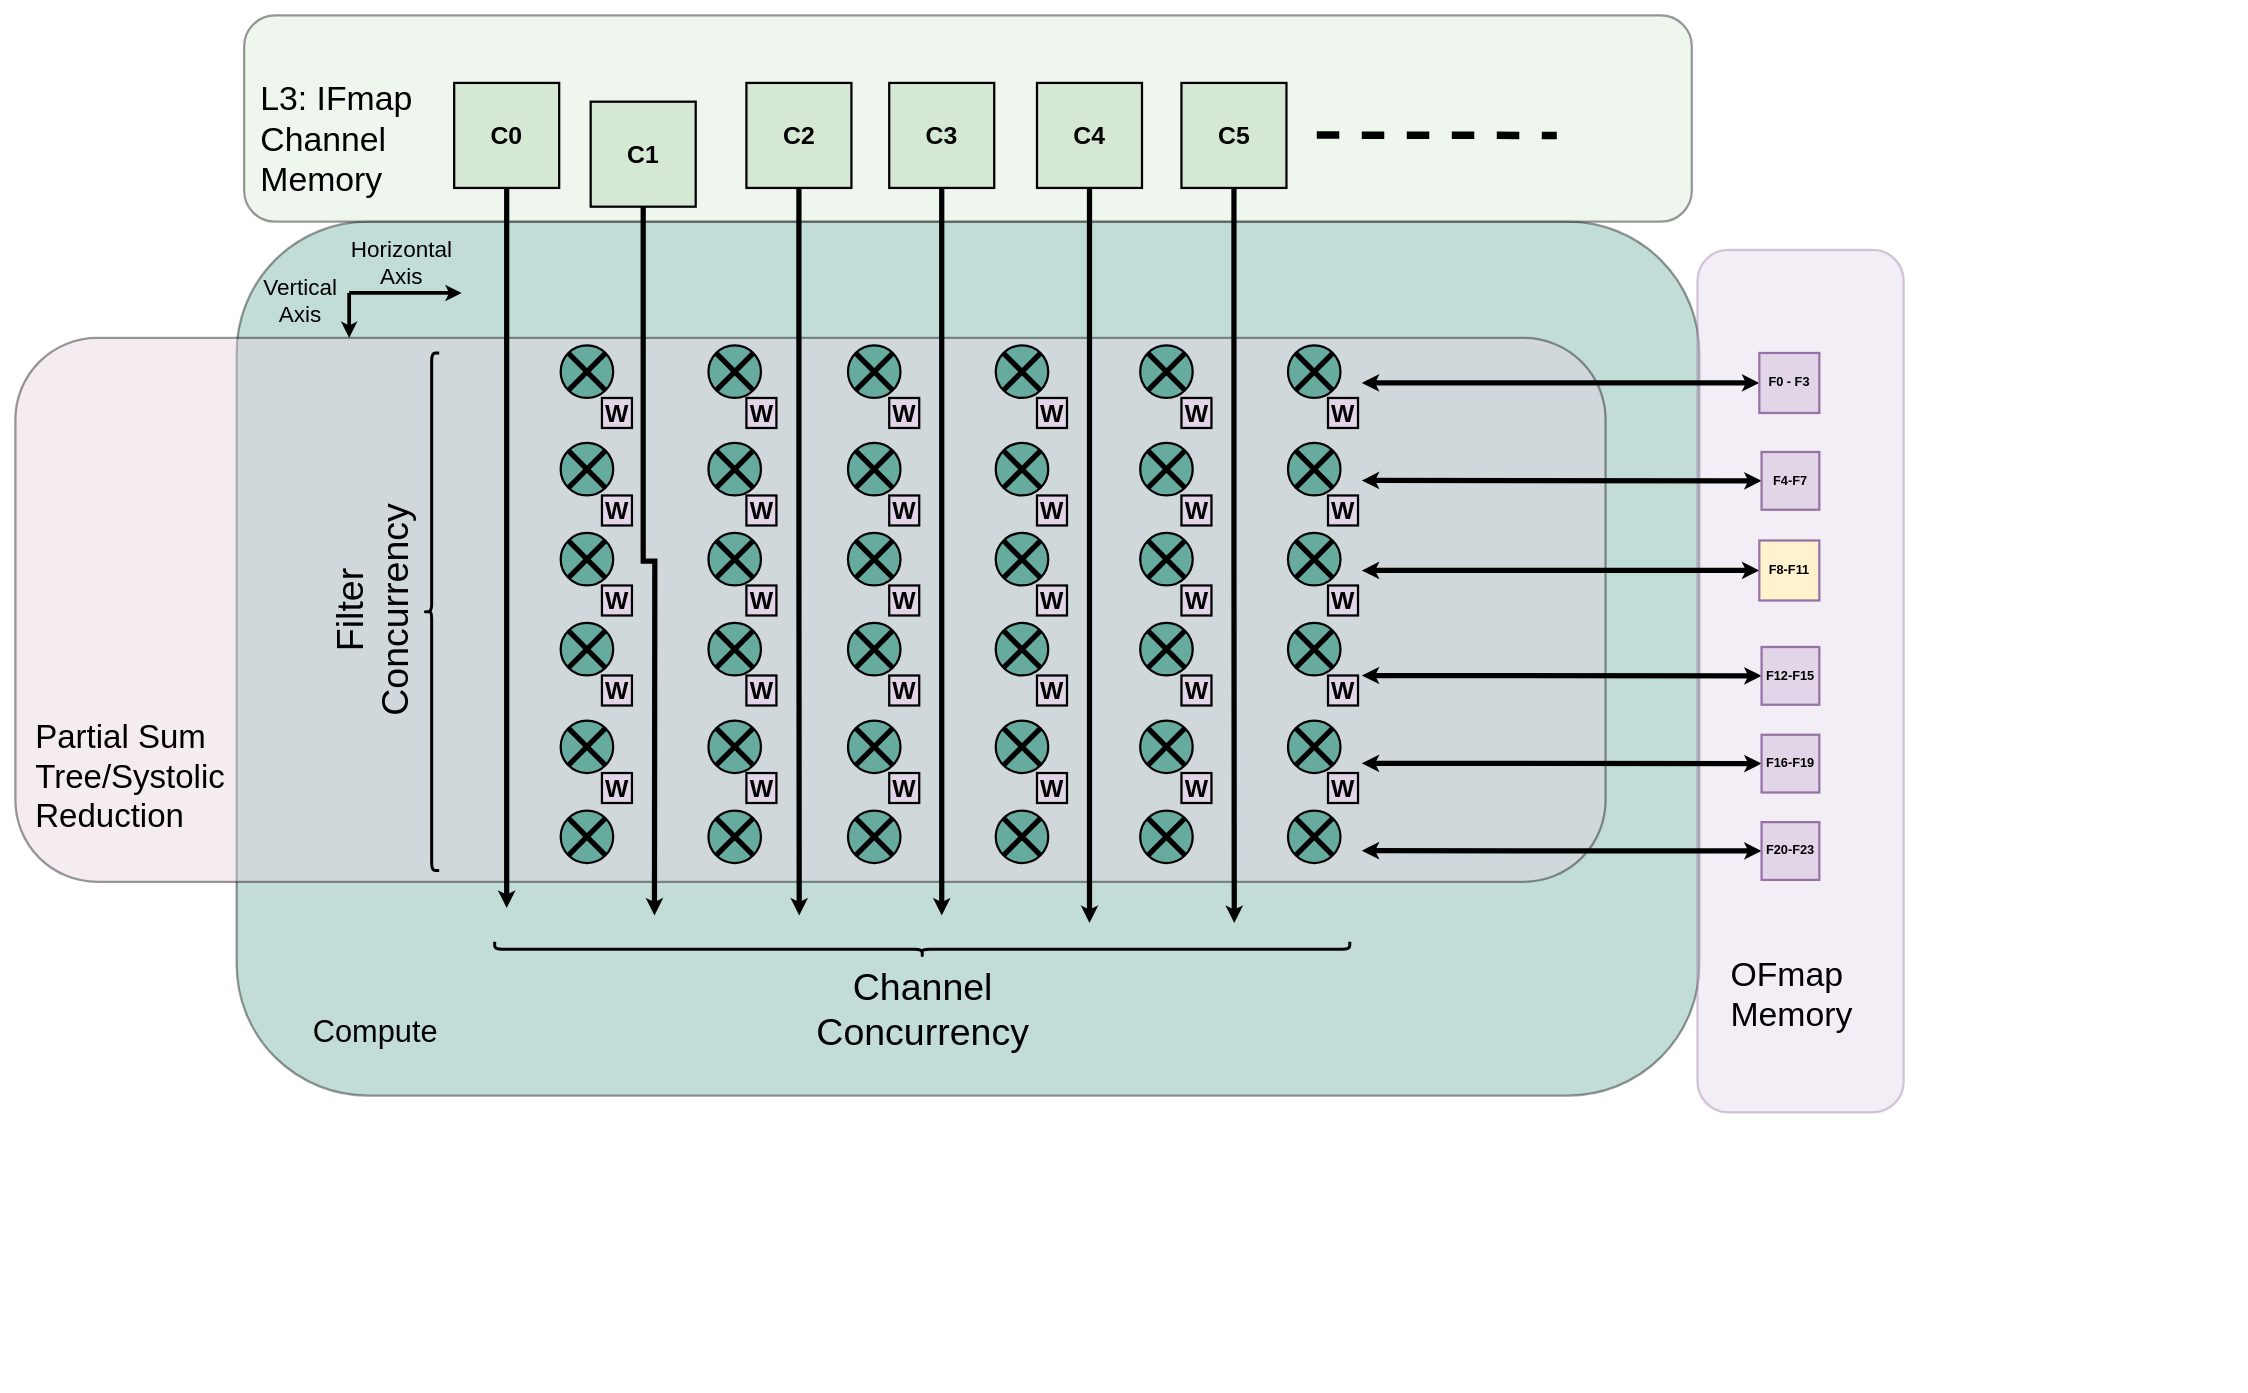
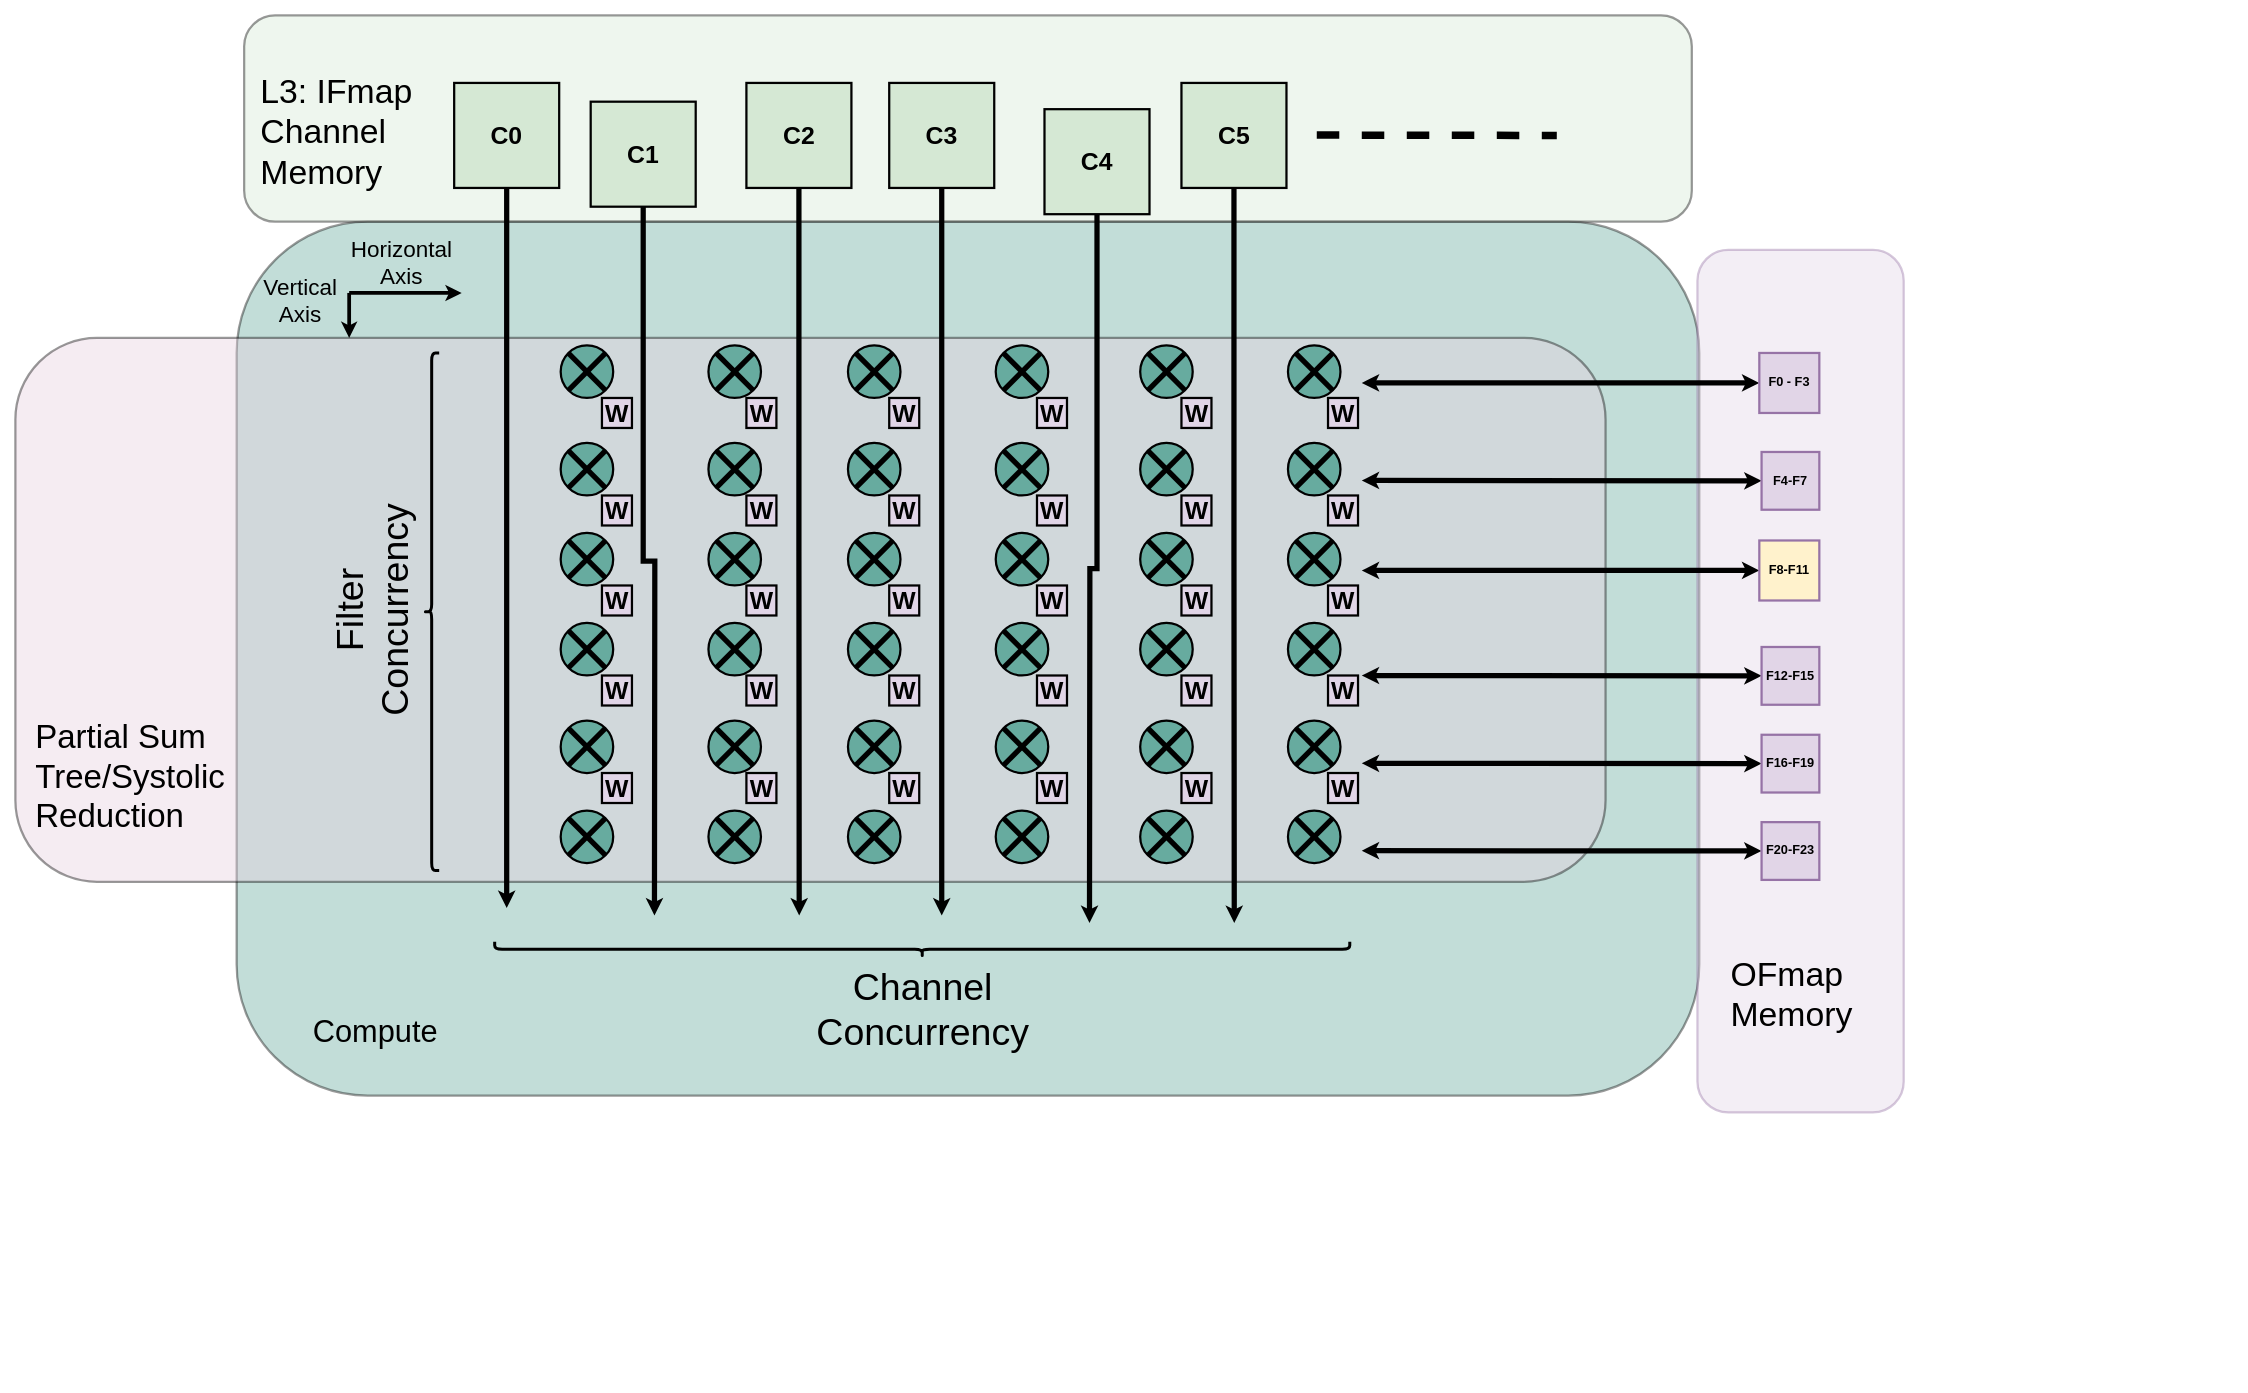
node "C4": moved (1089, 135) -> (1097, 162)
node "L3: IFmap Channel Memory": moved (342, 139) -> (342, 132)
